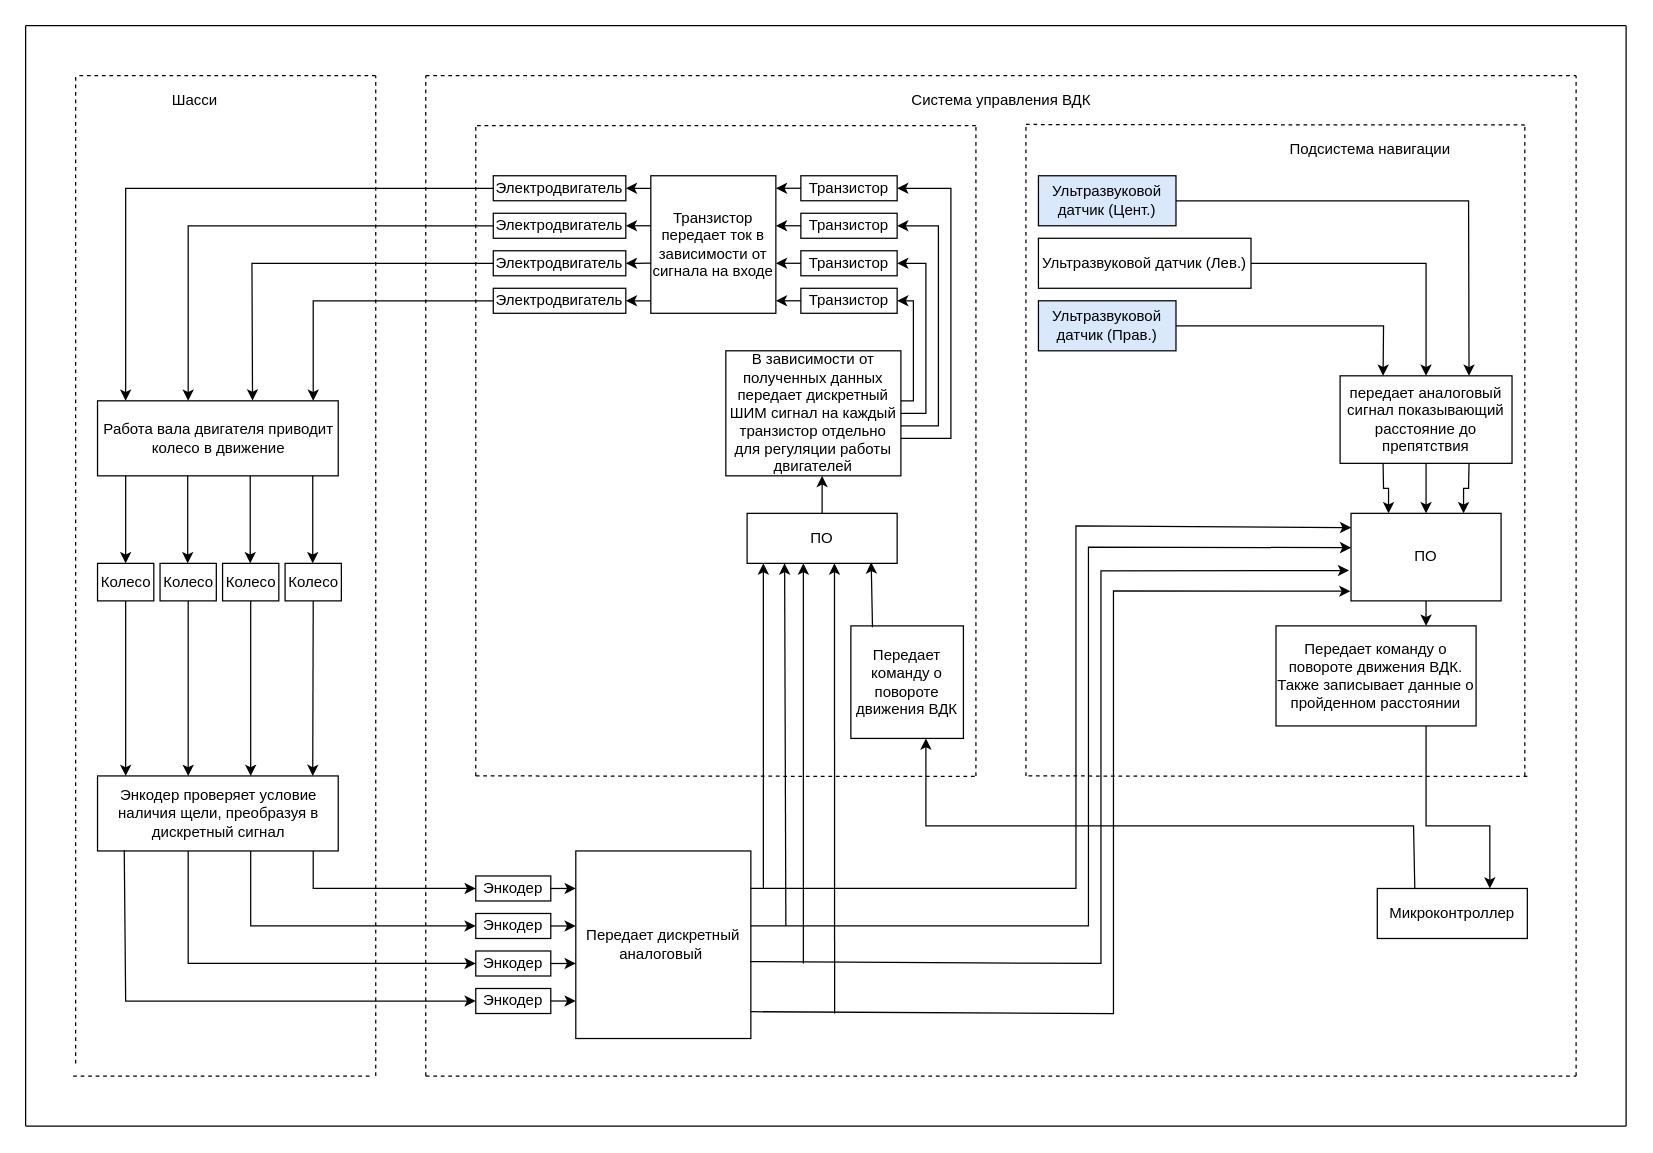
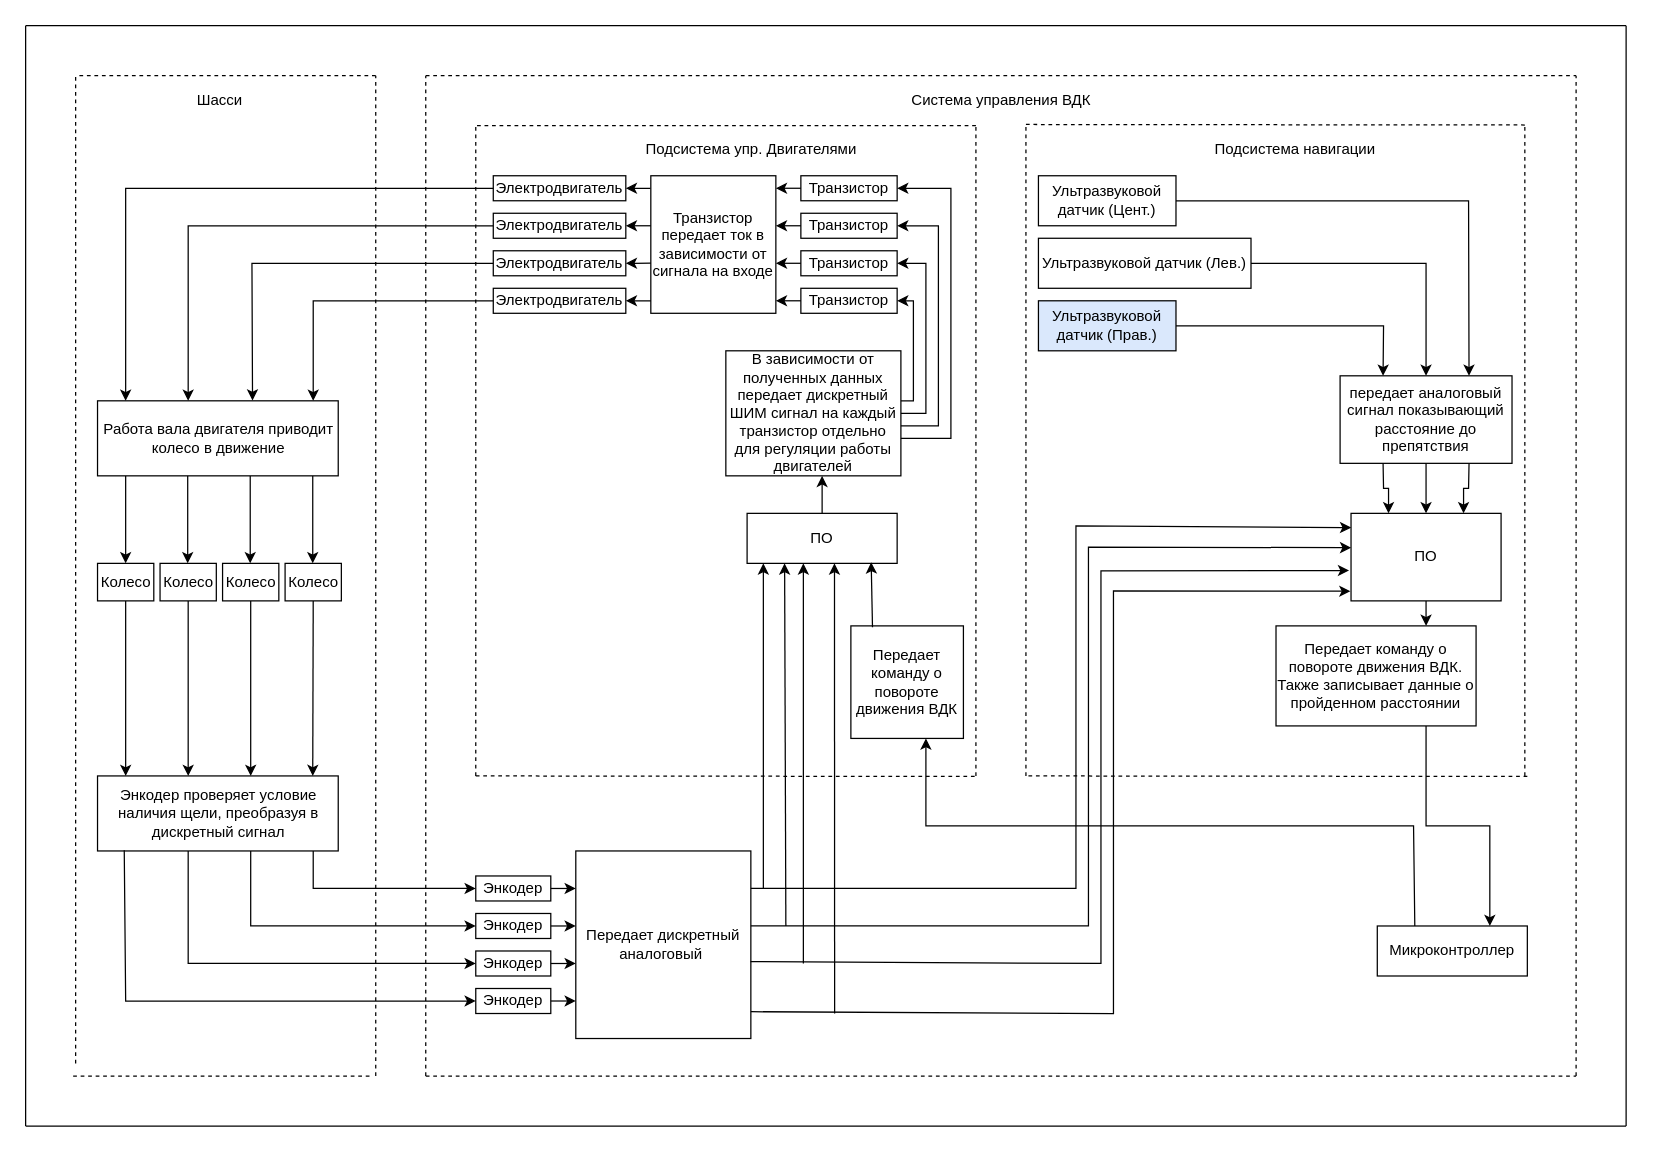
node "Шасси": moved (194, 101) -> (219, 101)
node "Подсистема упр. Двигателями": added
node "Подсистема навигации": moved (1369, 150) -> (1294, 150)
node "Ультразвуковой датчик (Цент.)": fillcolor #dae8fc -> #ffffff
node "Микроконтроллер": moved (1452, 913) -> (1452, 951)
